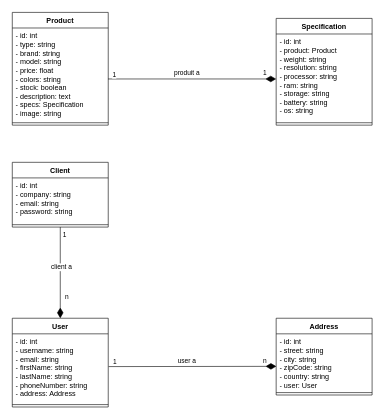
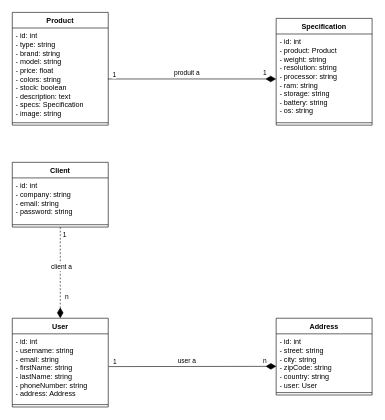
edge "Client" -> "User": style solid -> dashed
